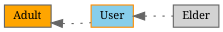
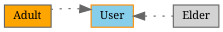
edge "User" -> "Adult": reversed
